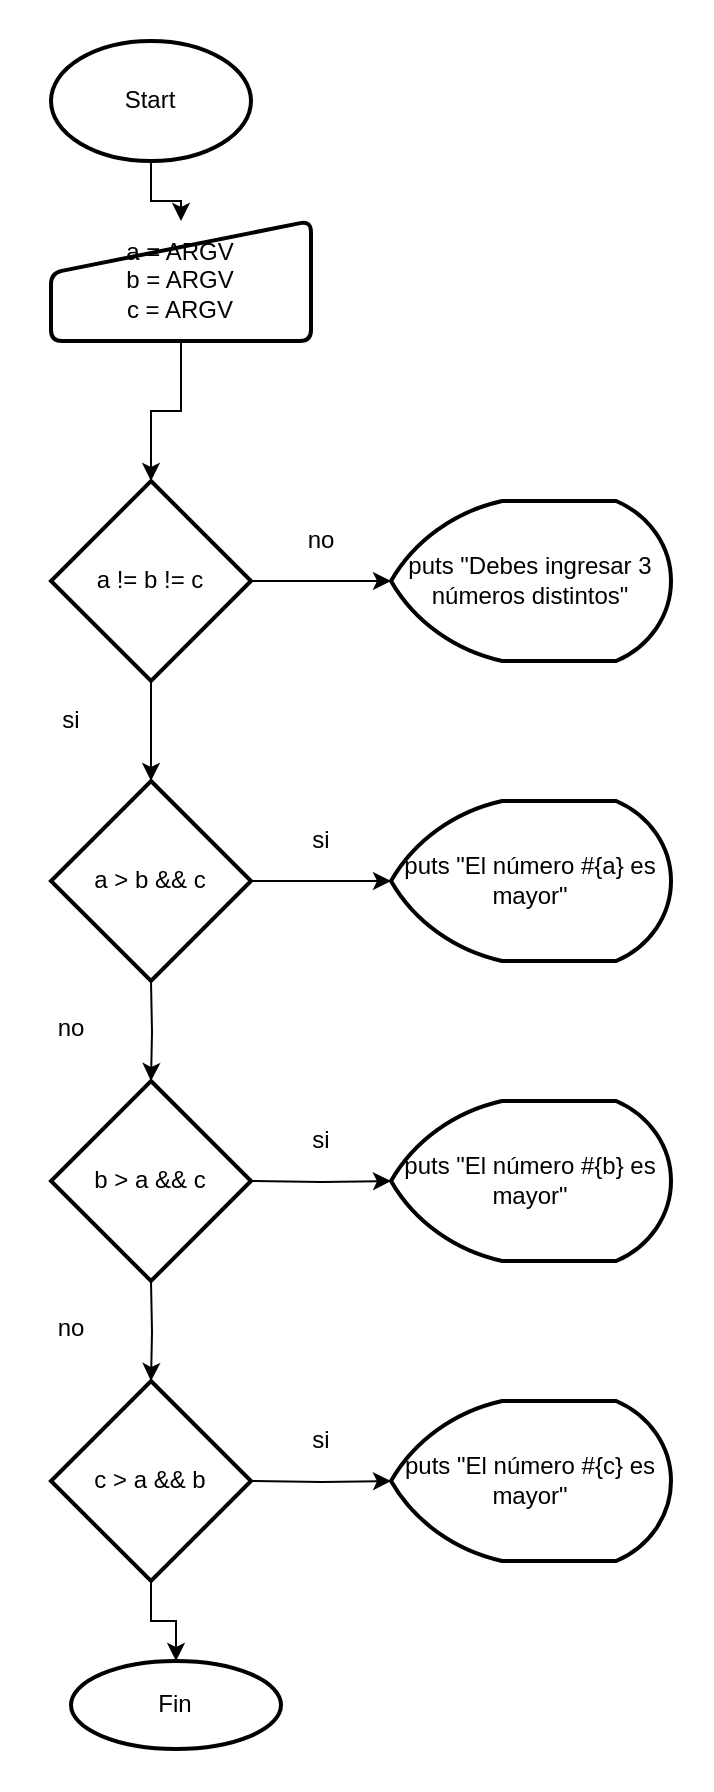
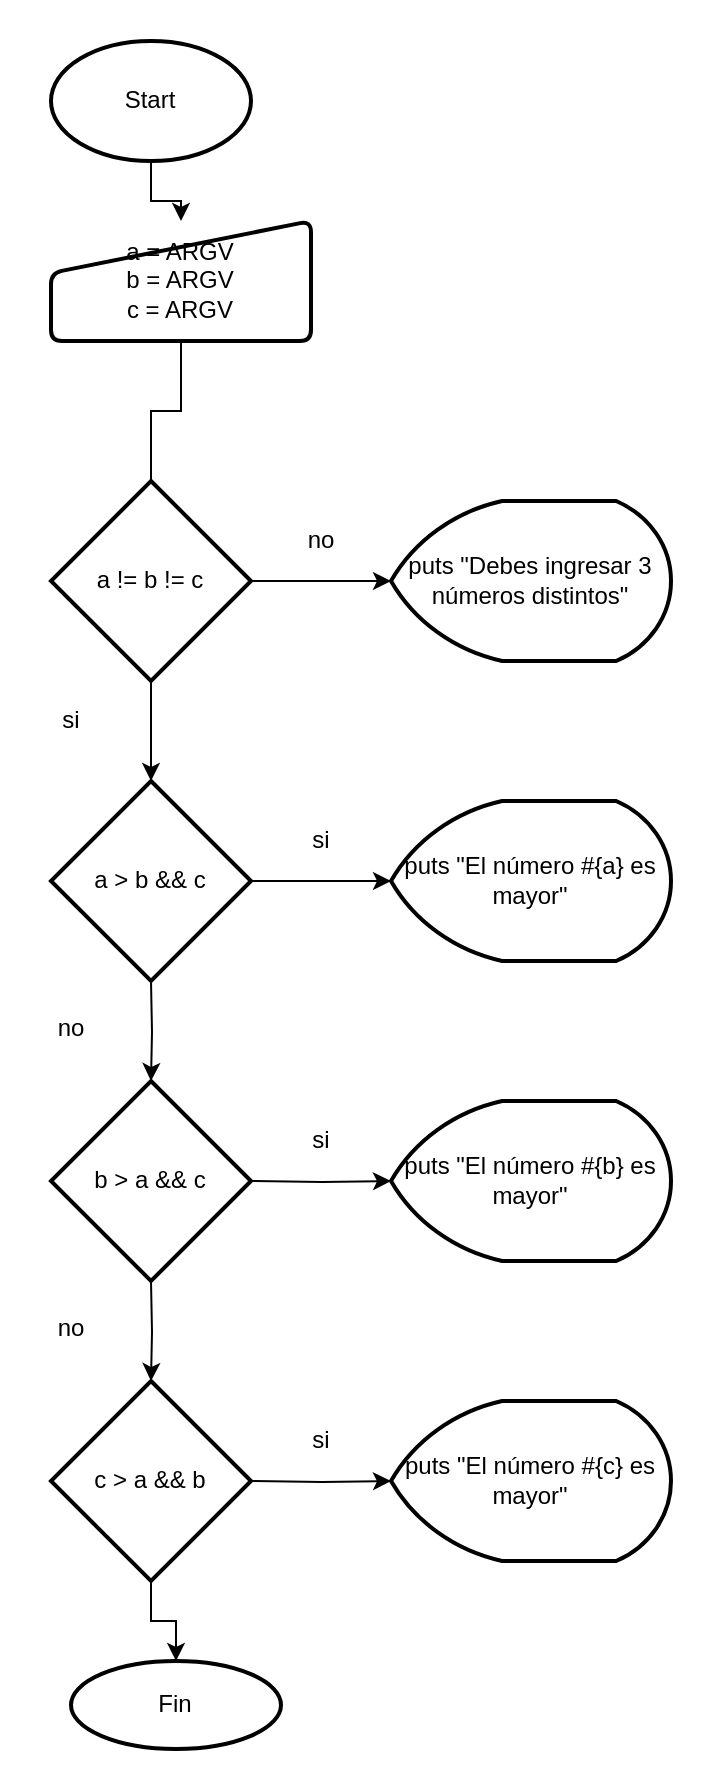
edge "a = ARGV b = ARGV c = ARGV" -> "a != b != c": arrowhead classic -> none
